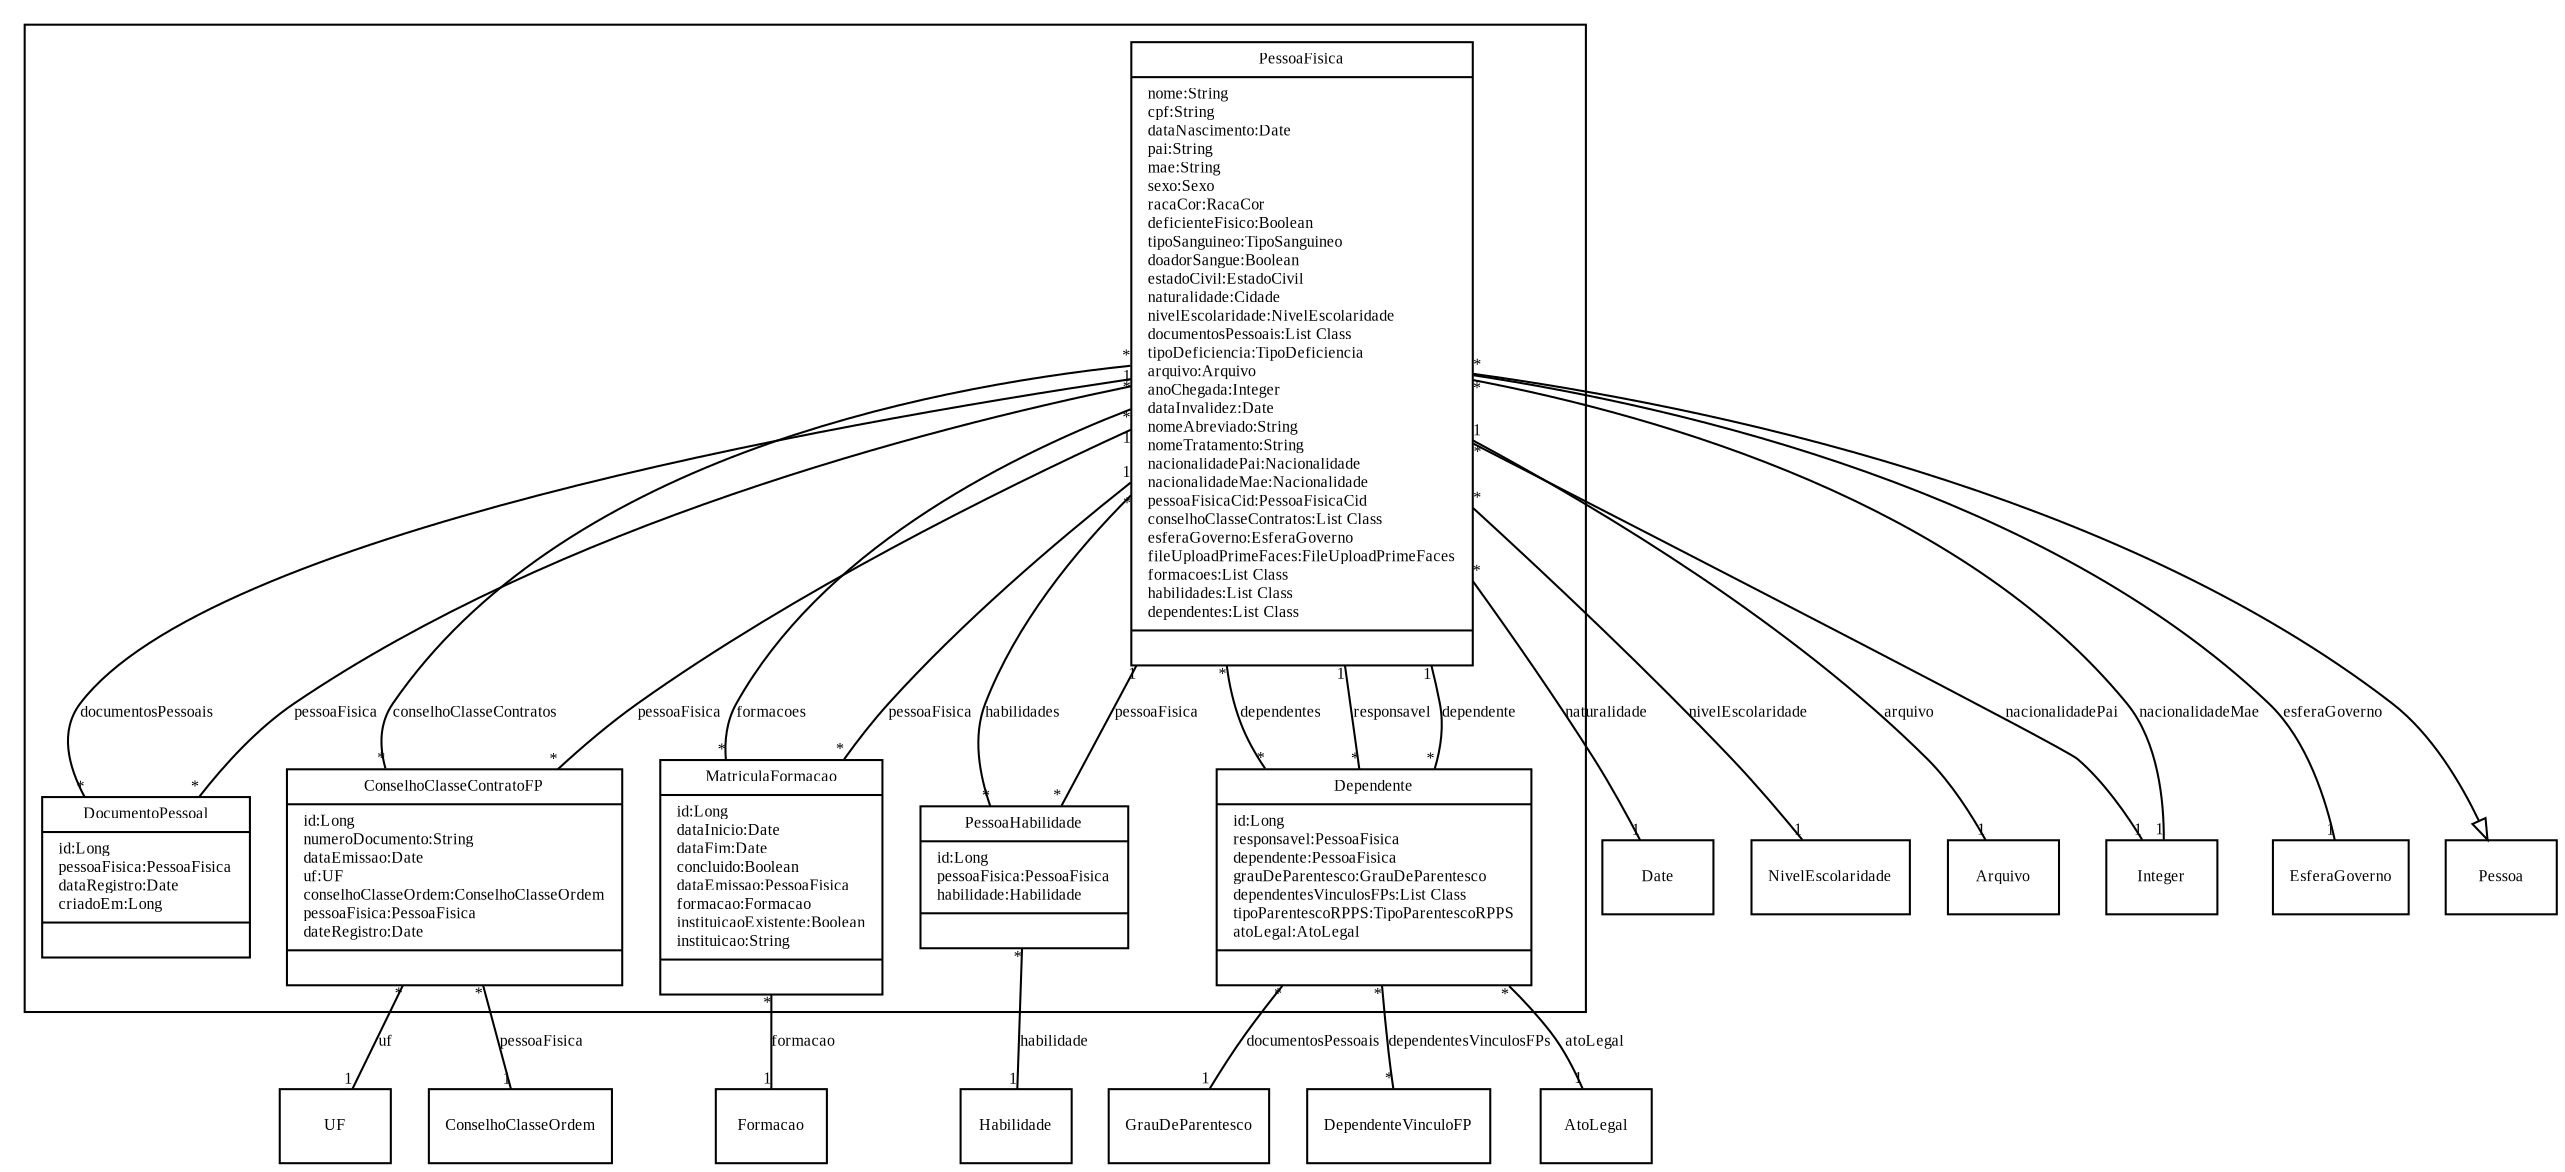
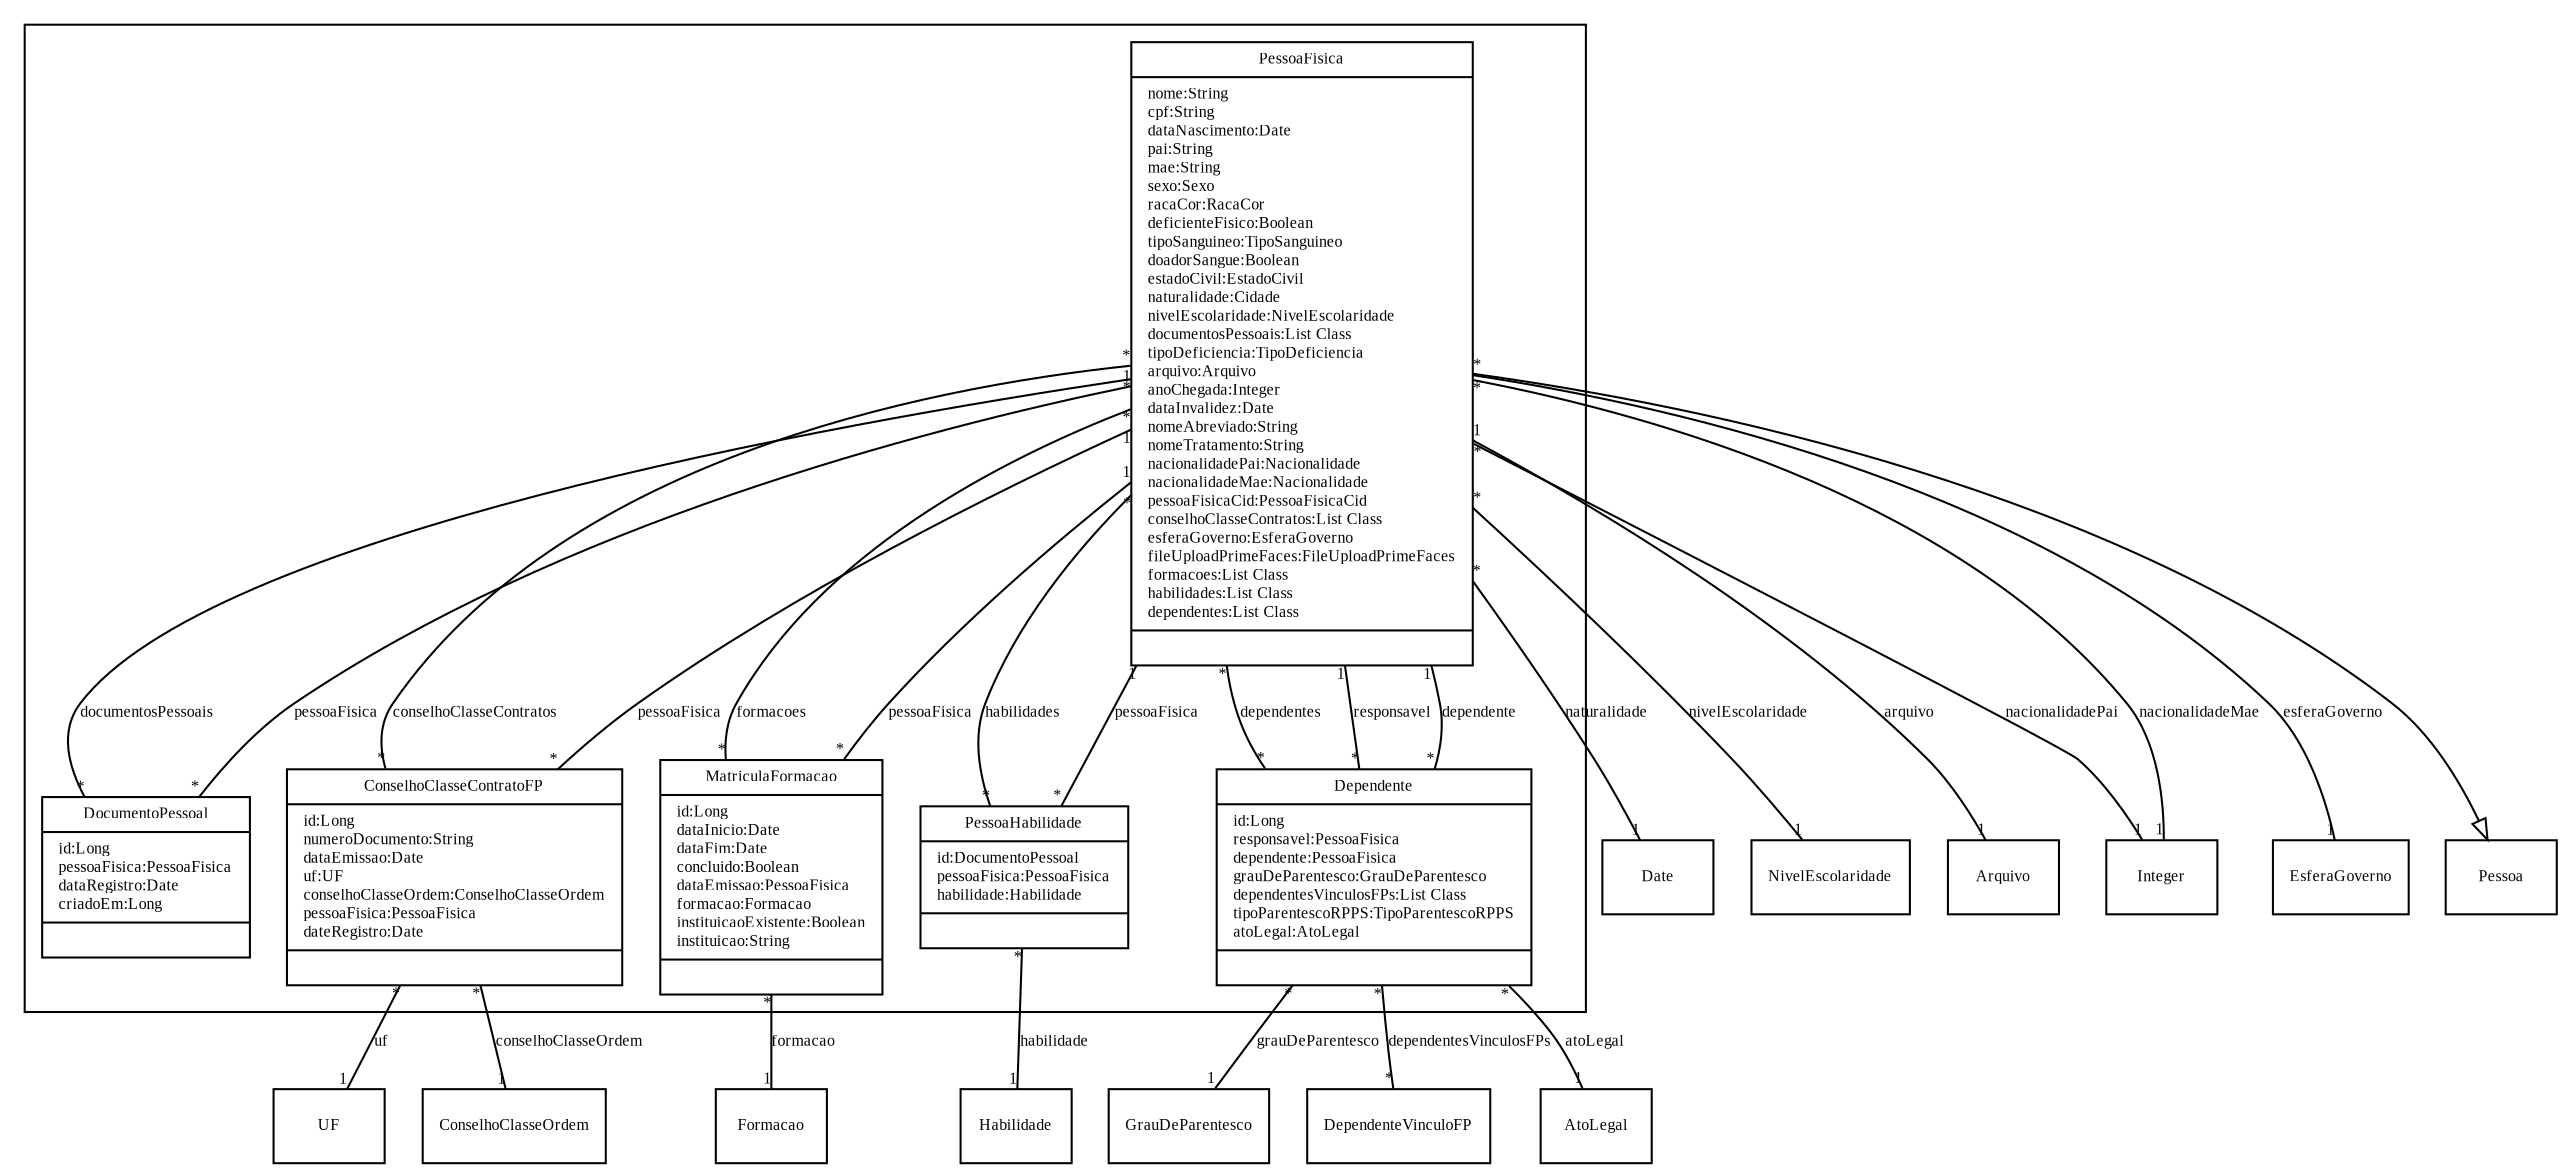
node "PessoaHabilidade": text "id:Long" -> "id:DocumentoPessoal"
edge "ConselhoClasseContratoFP" -- "ConselhoClasseOrdem": label "pessoaFisica" -> "conselhoClasseOrdem"
edge "Dependente" -- "GrauDeParentesco": label "documentosPessoais" -> "grauDeParentesco"
